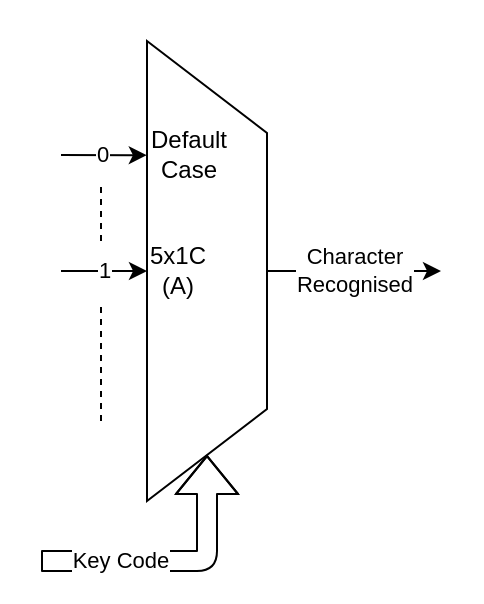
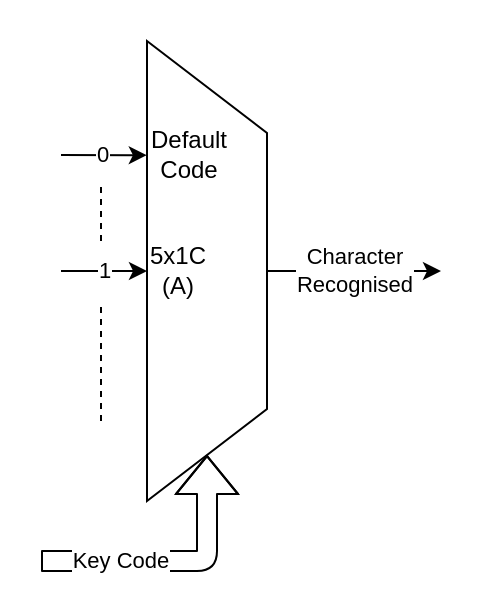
node "Default Case": label "Default Case" -> "Default Code"
